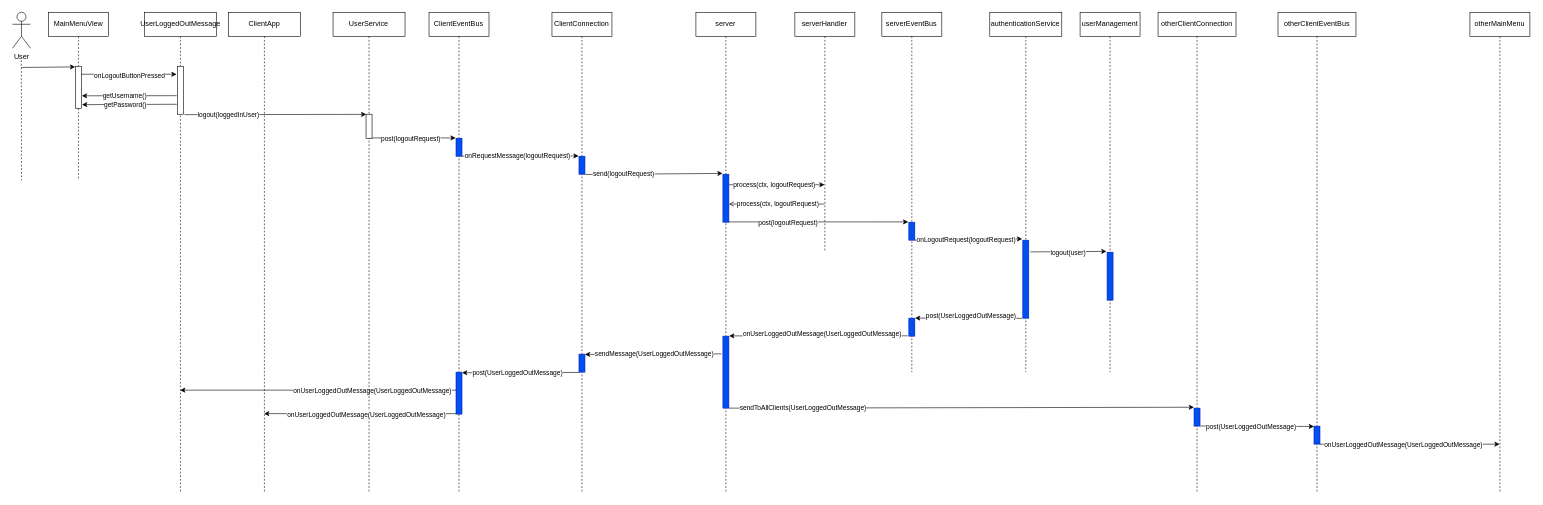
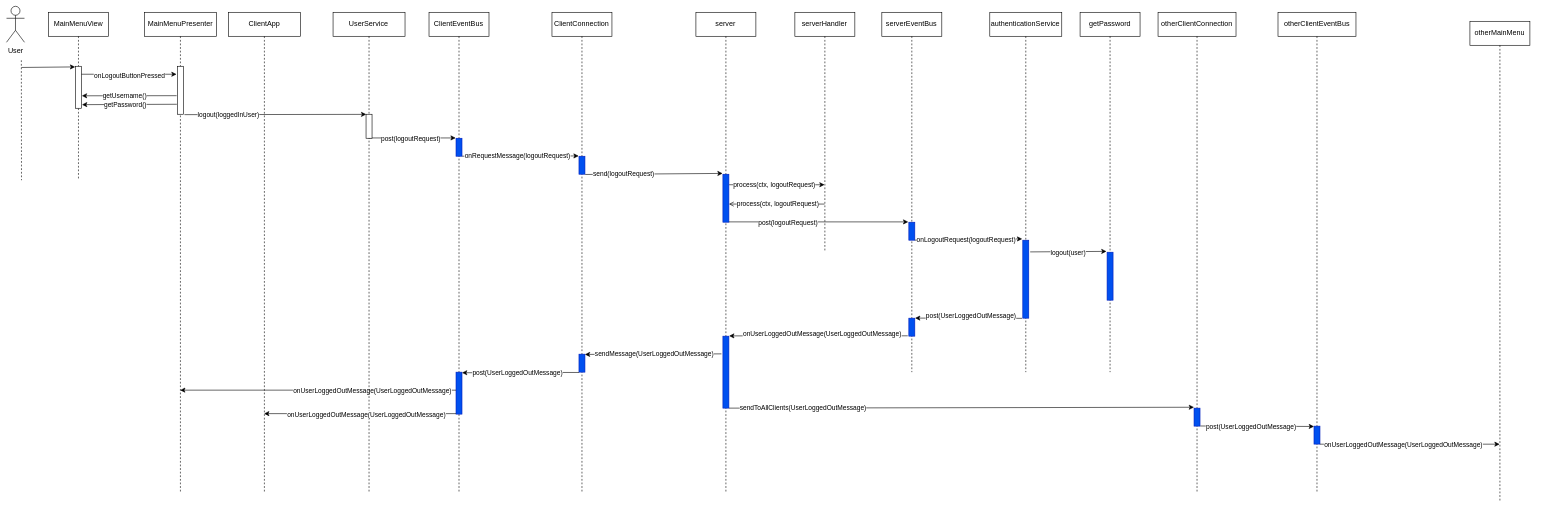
node "UserLoggedOutMessage": label "UserLoggedOutMessage" -> "MainMenuPresenter"
node "userManagement": label "userManagement" -> "getPassword"
node "User": moved (21, 30) -> (15, 24)
node "otherMainMenu": moved (1500, 252) -> (1500, 261)
